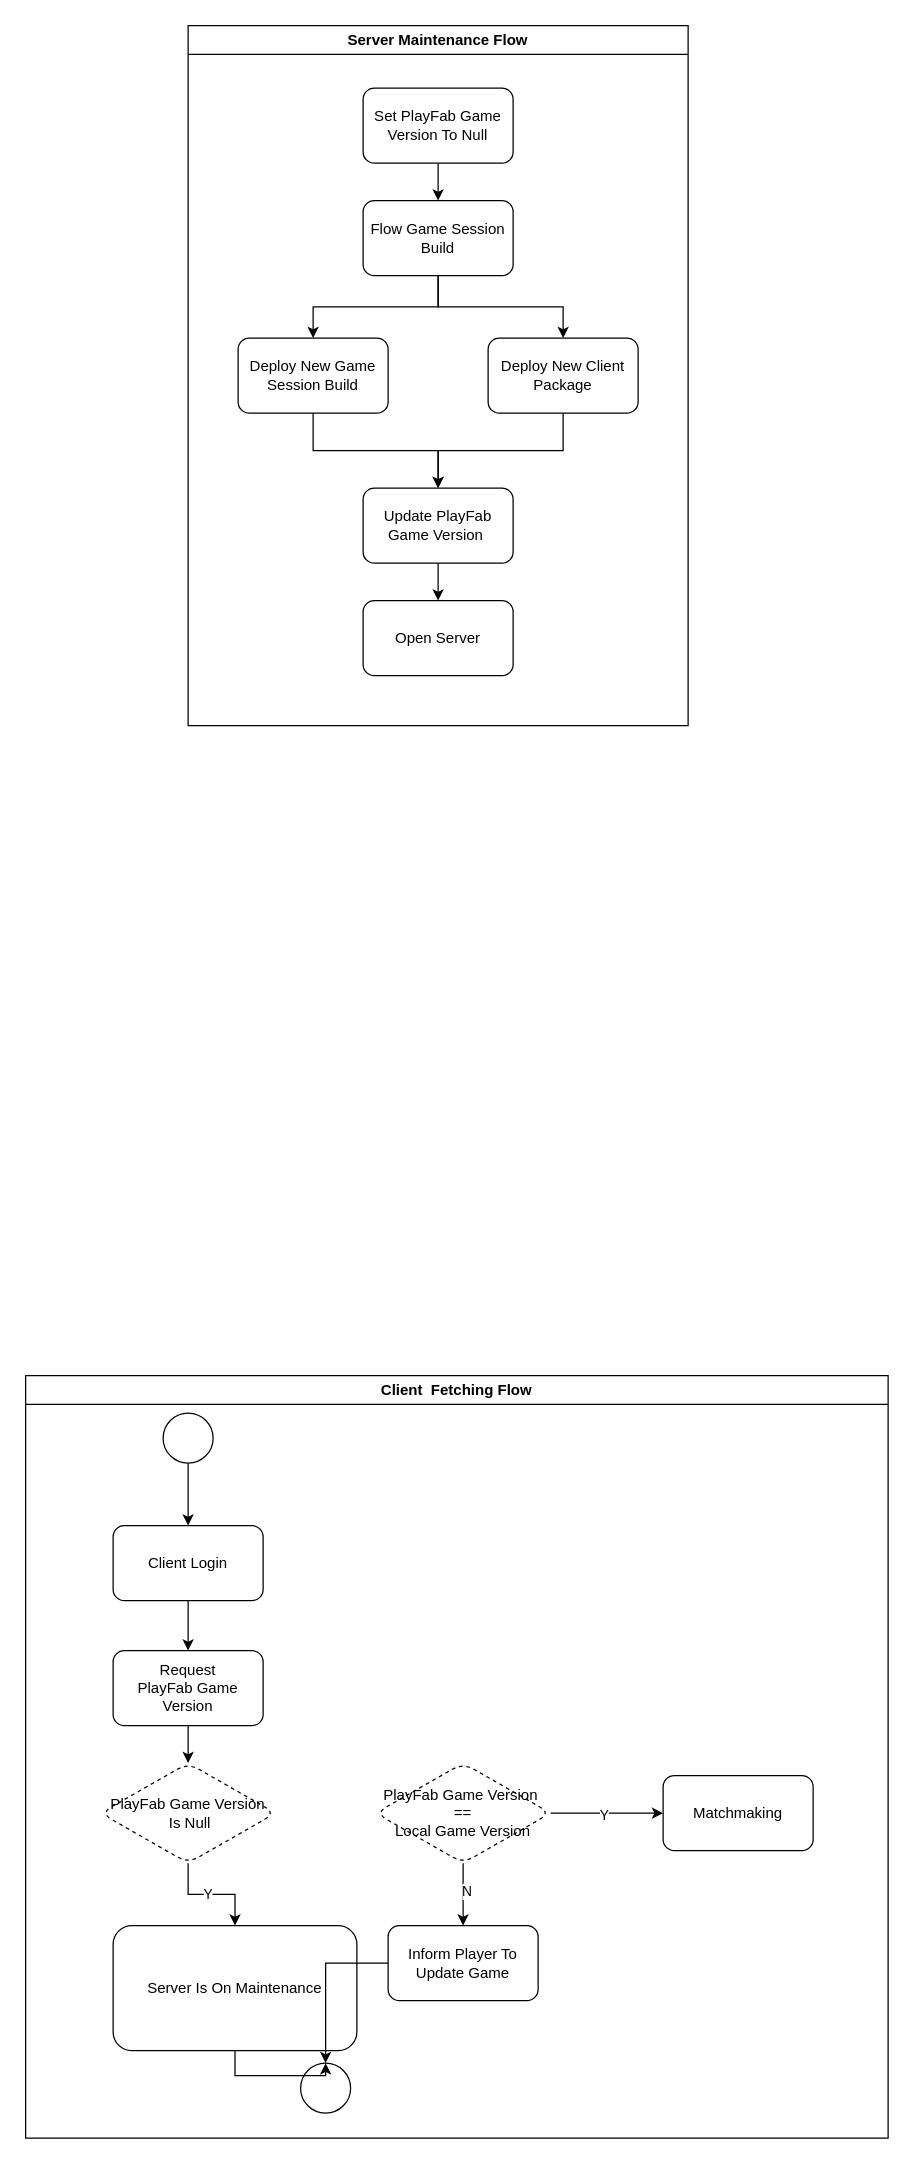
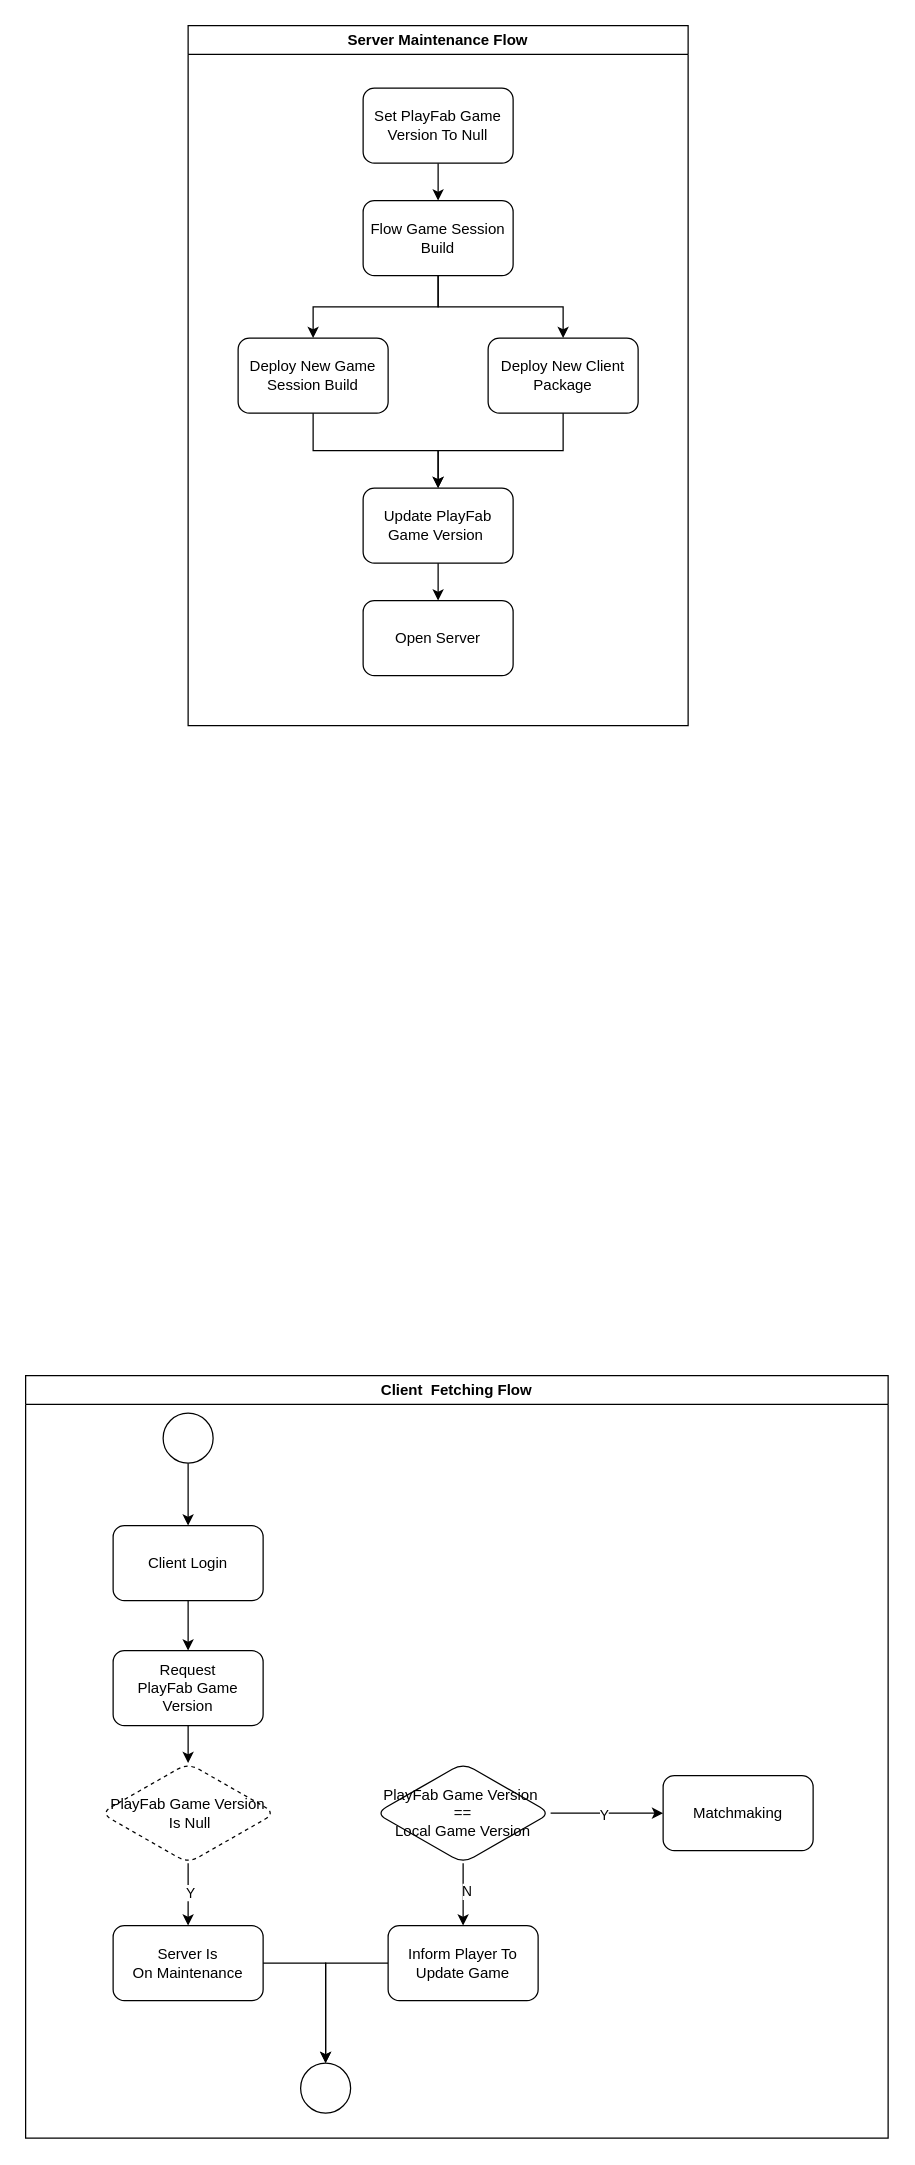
node "PlayFab Game Version == Local Game Version": style dashed -> solid
node "Server Is On Maintenance": size 244x125 -> 150x75
